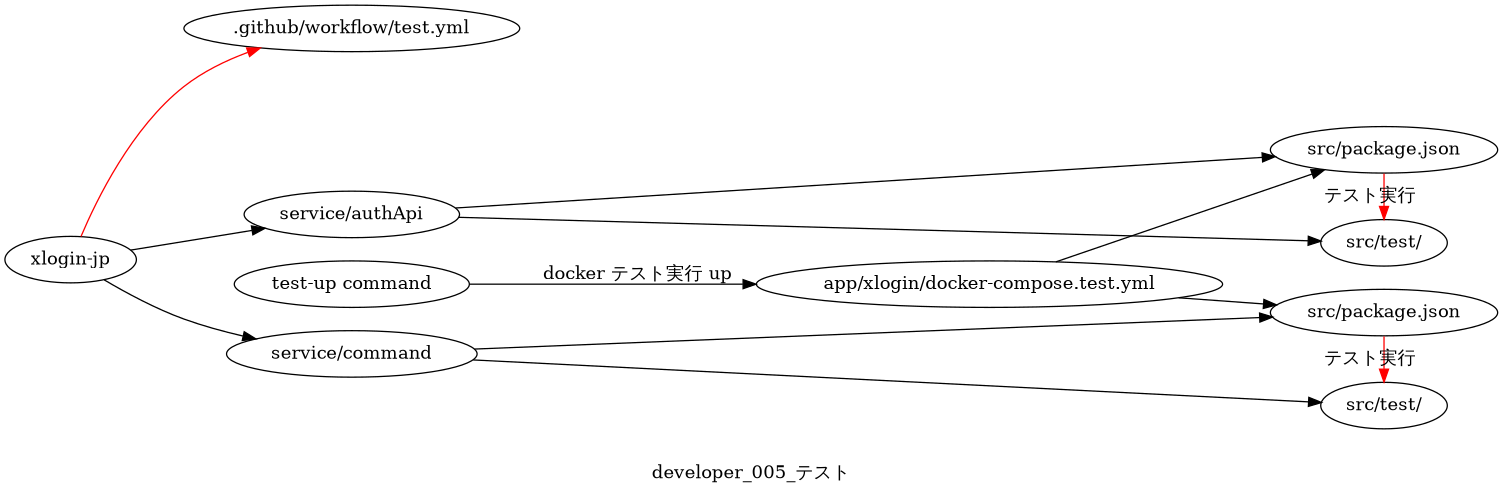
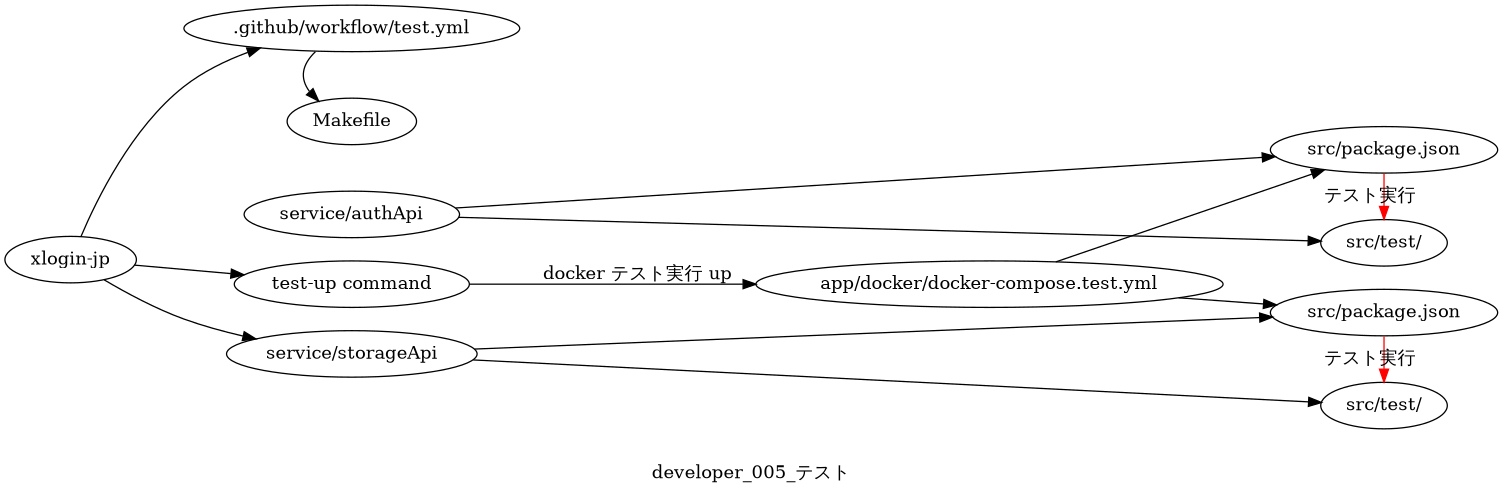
node "Makefile": added
edge "xlogin-jp" -> ".github/workflow/test.yml": color red -> black
edge "xlogin-jp" -> "service/authApi": now "xlogin-jp" -> "test-up command"
node "app/xlogin/docker-compose.test.yml": label "app/xlogin/docker-compose.test.yml" -> "app/docker/docker-compose.test.yml"
node "service/command": label "service/command" -> "service/storageApi"
